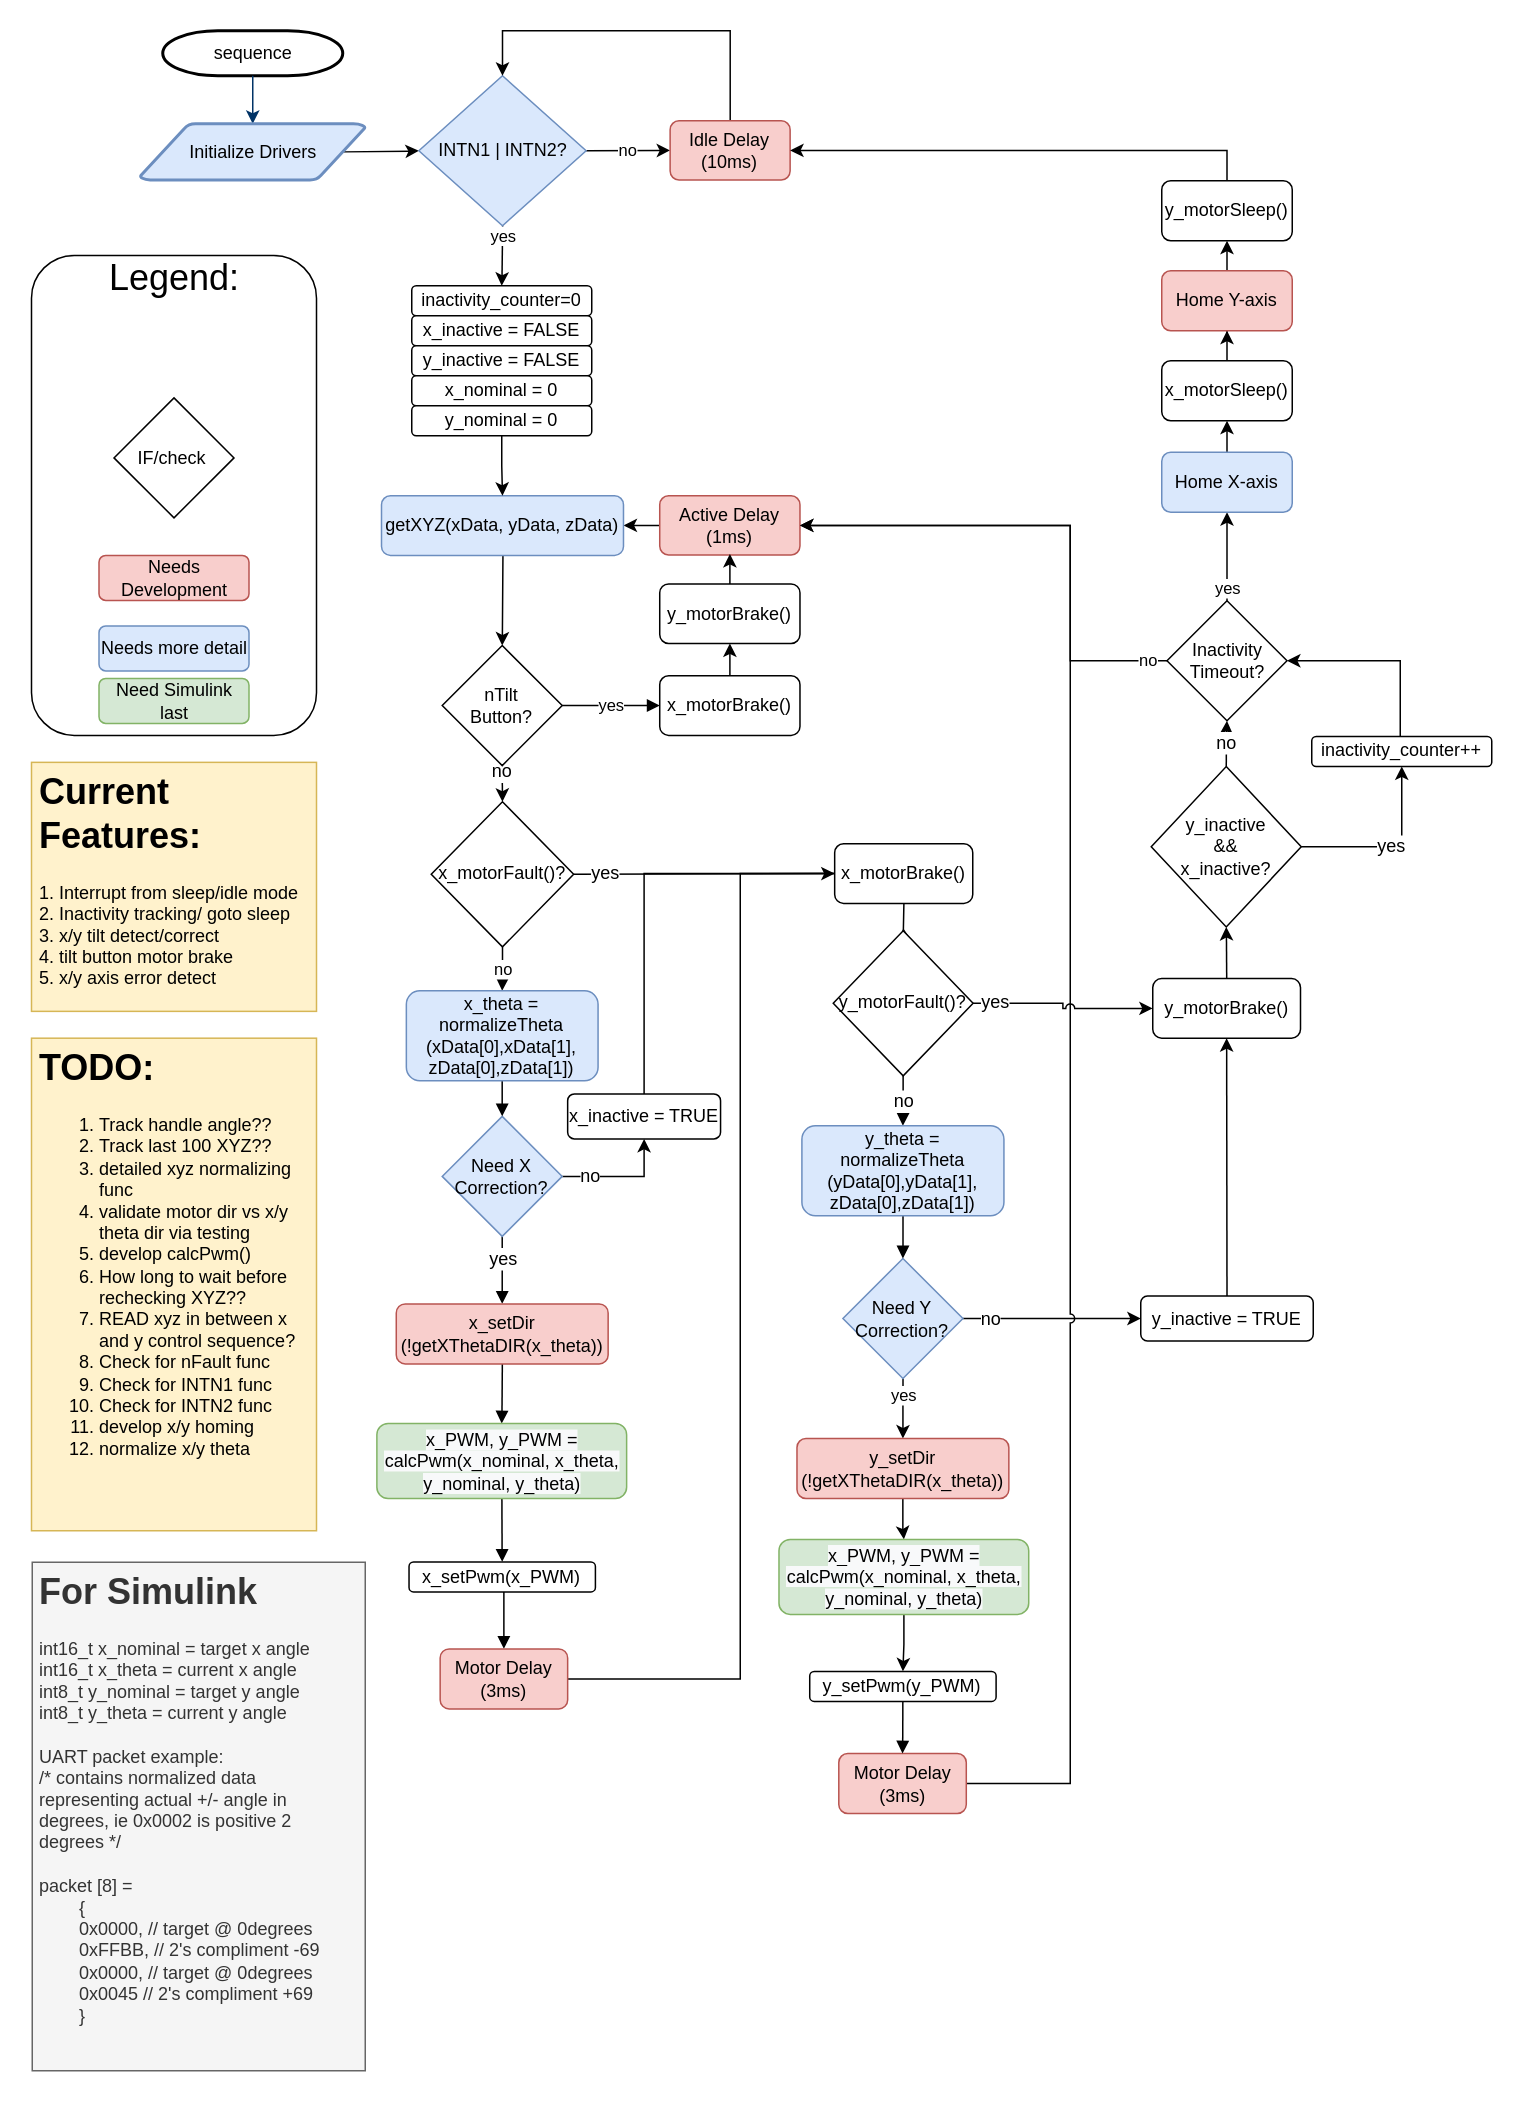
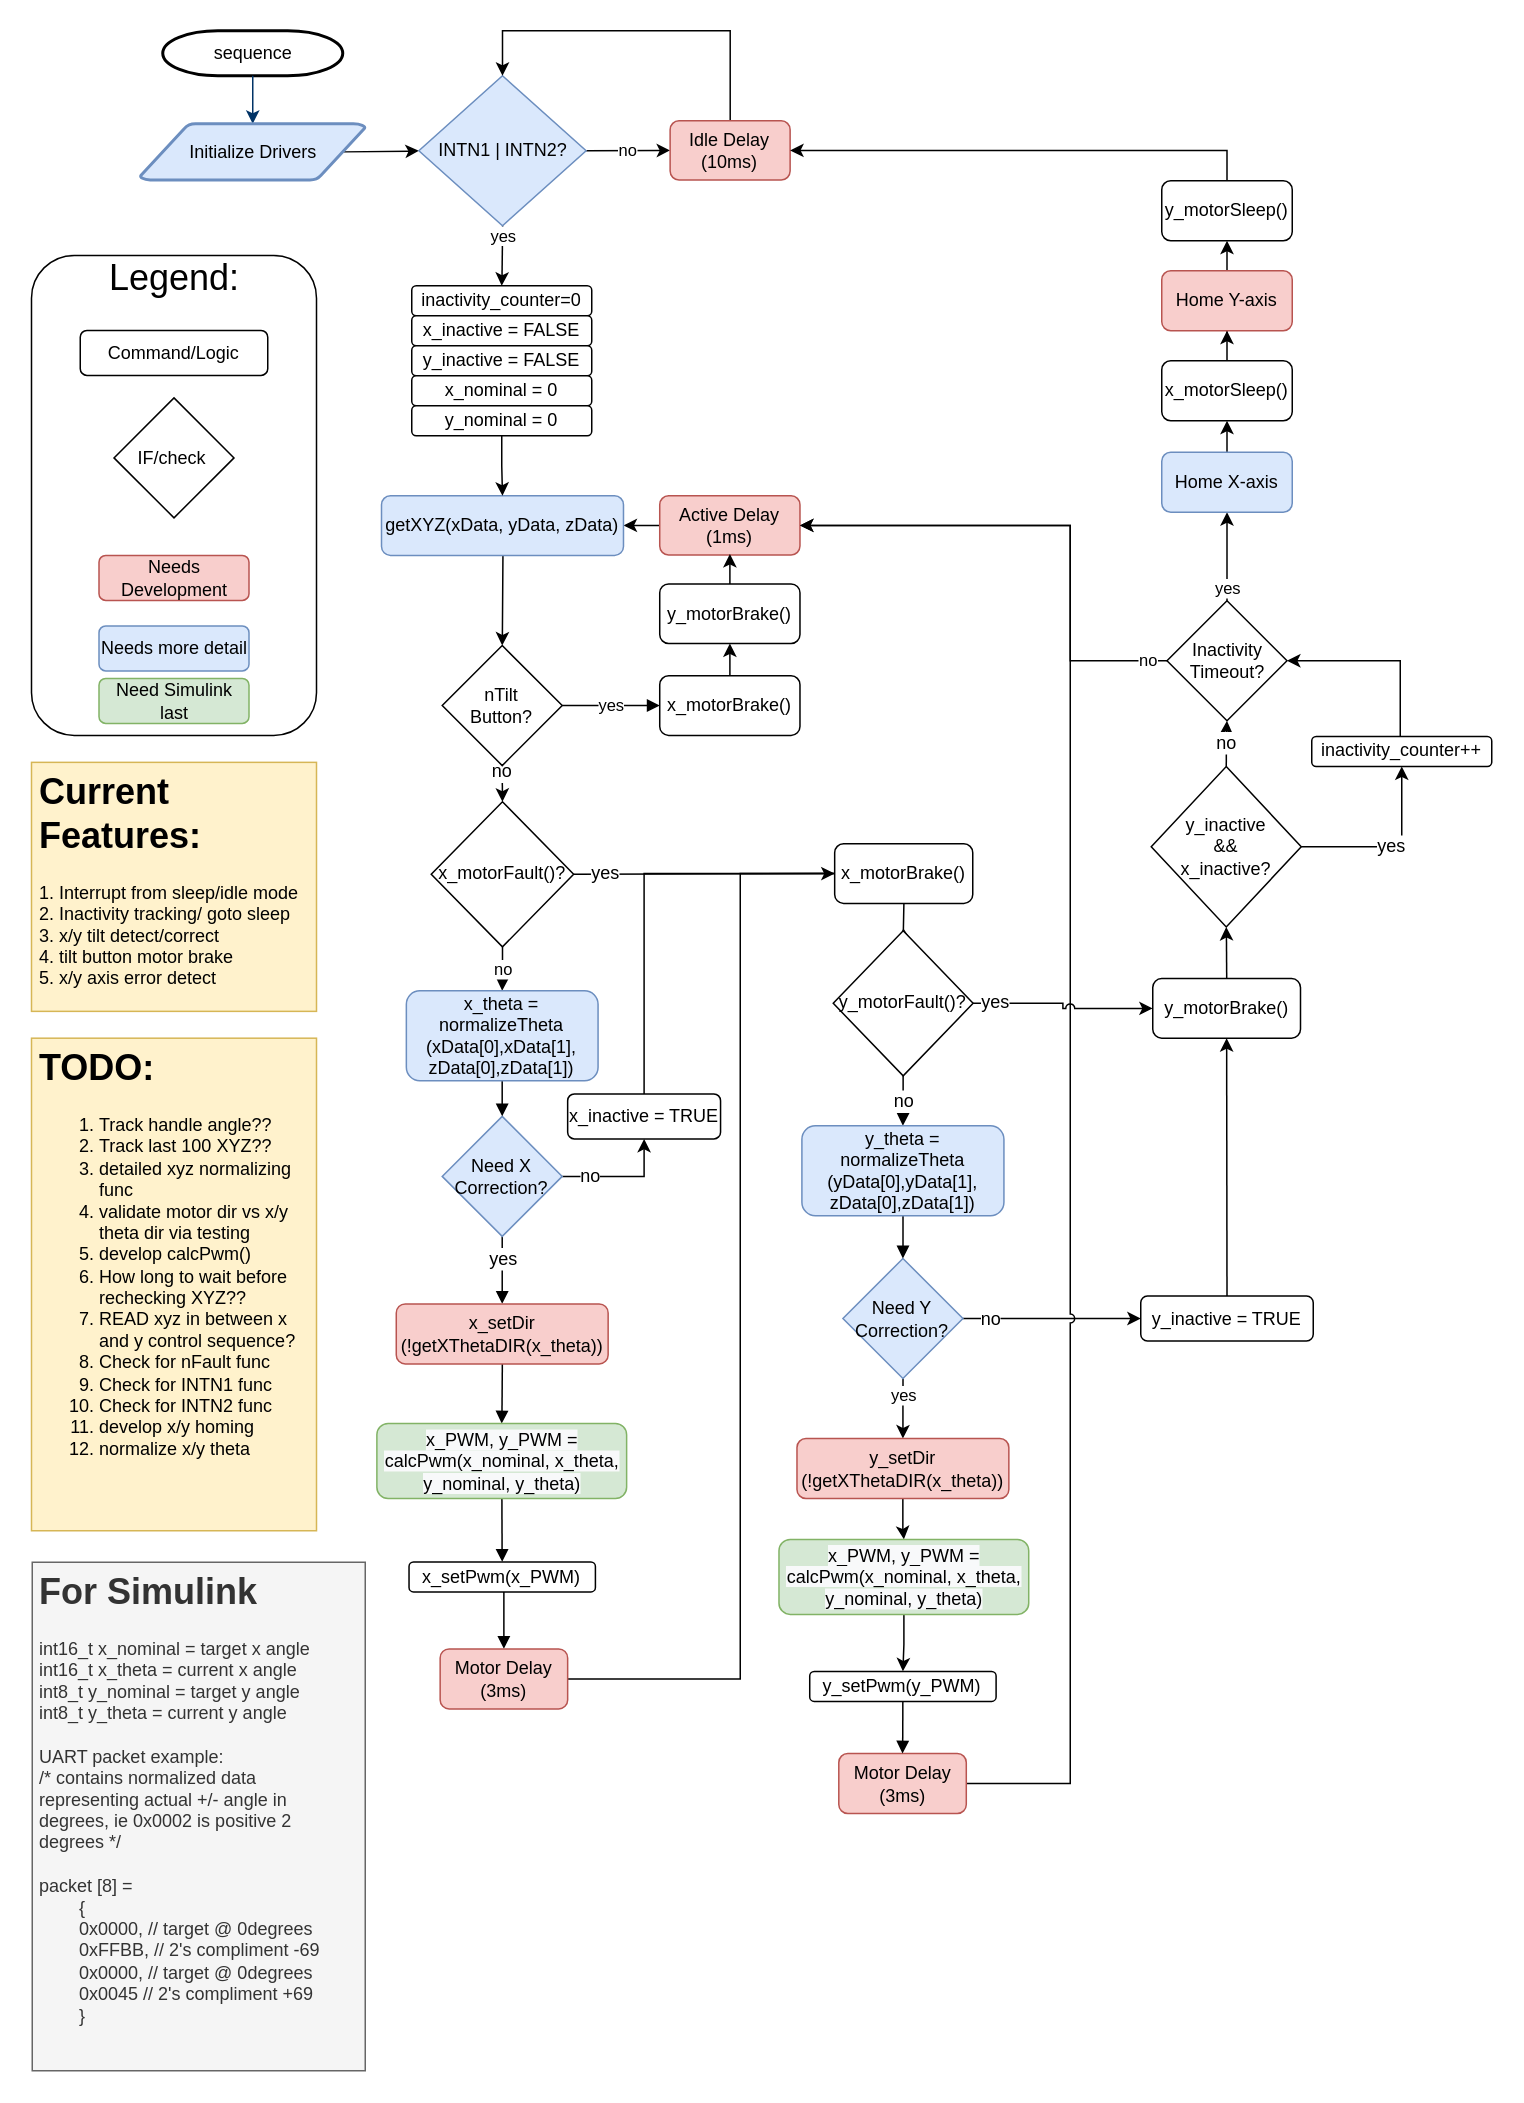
node "Command/Logic": added
